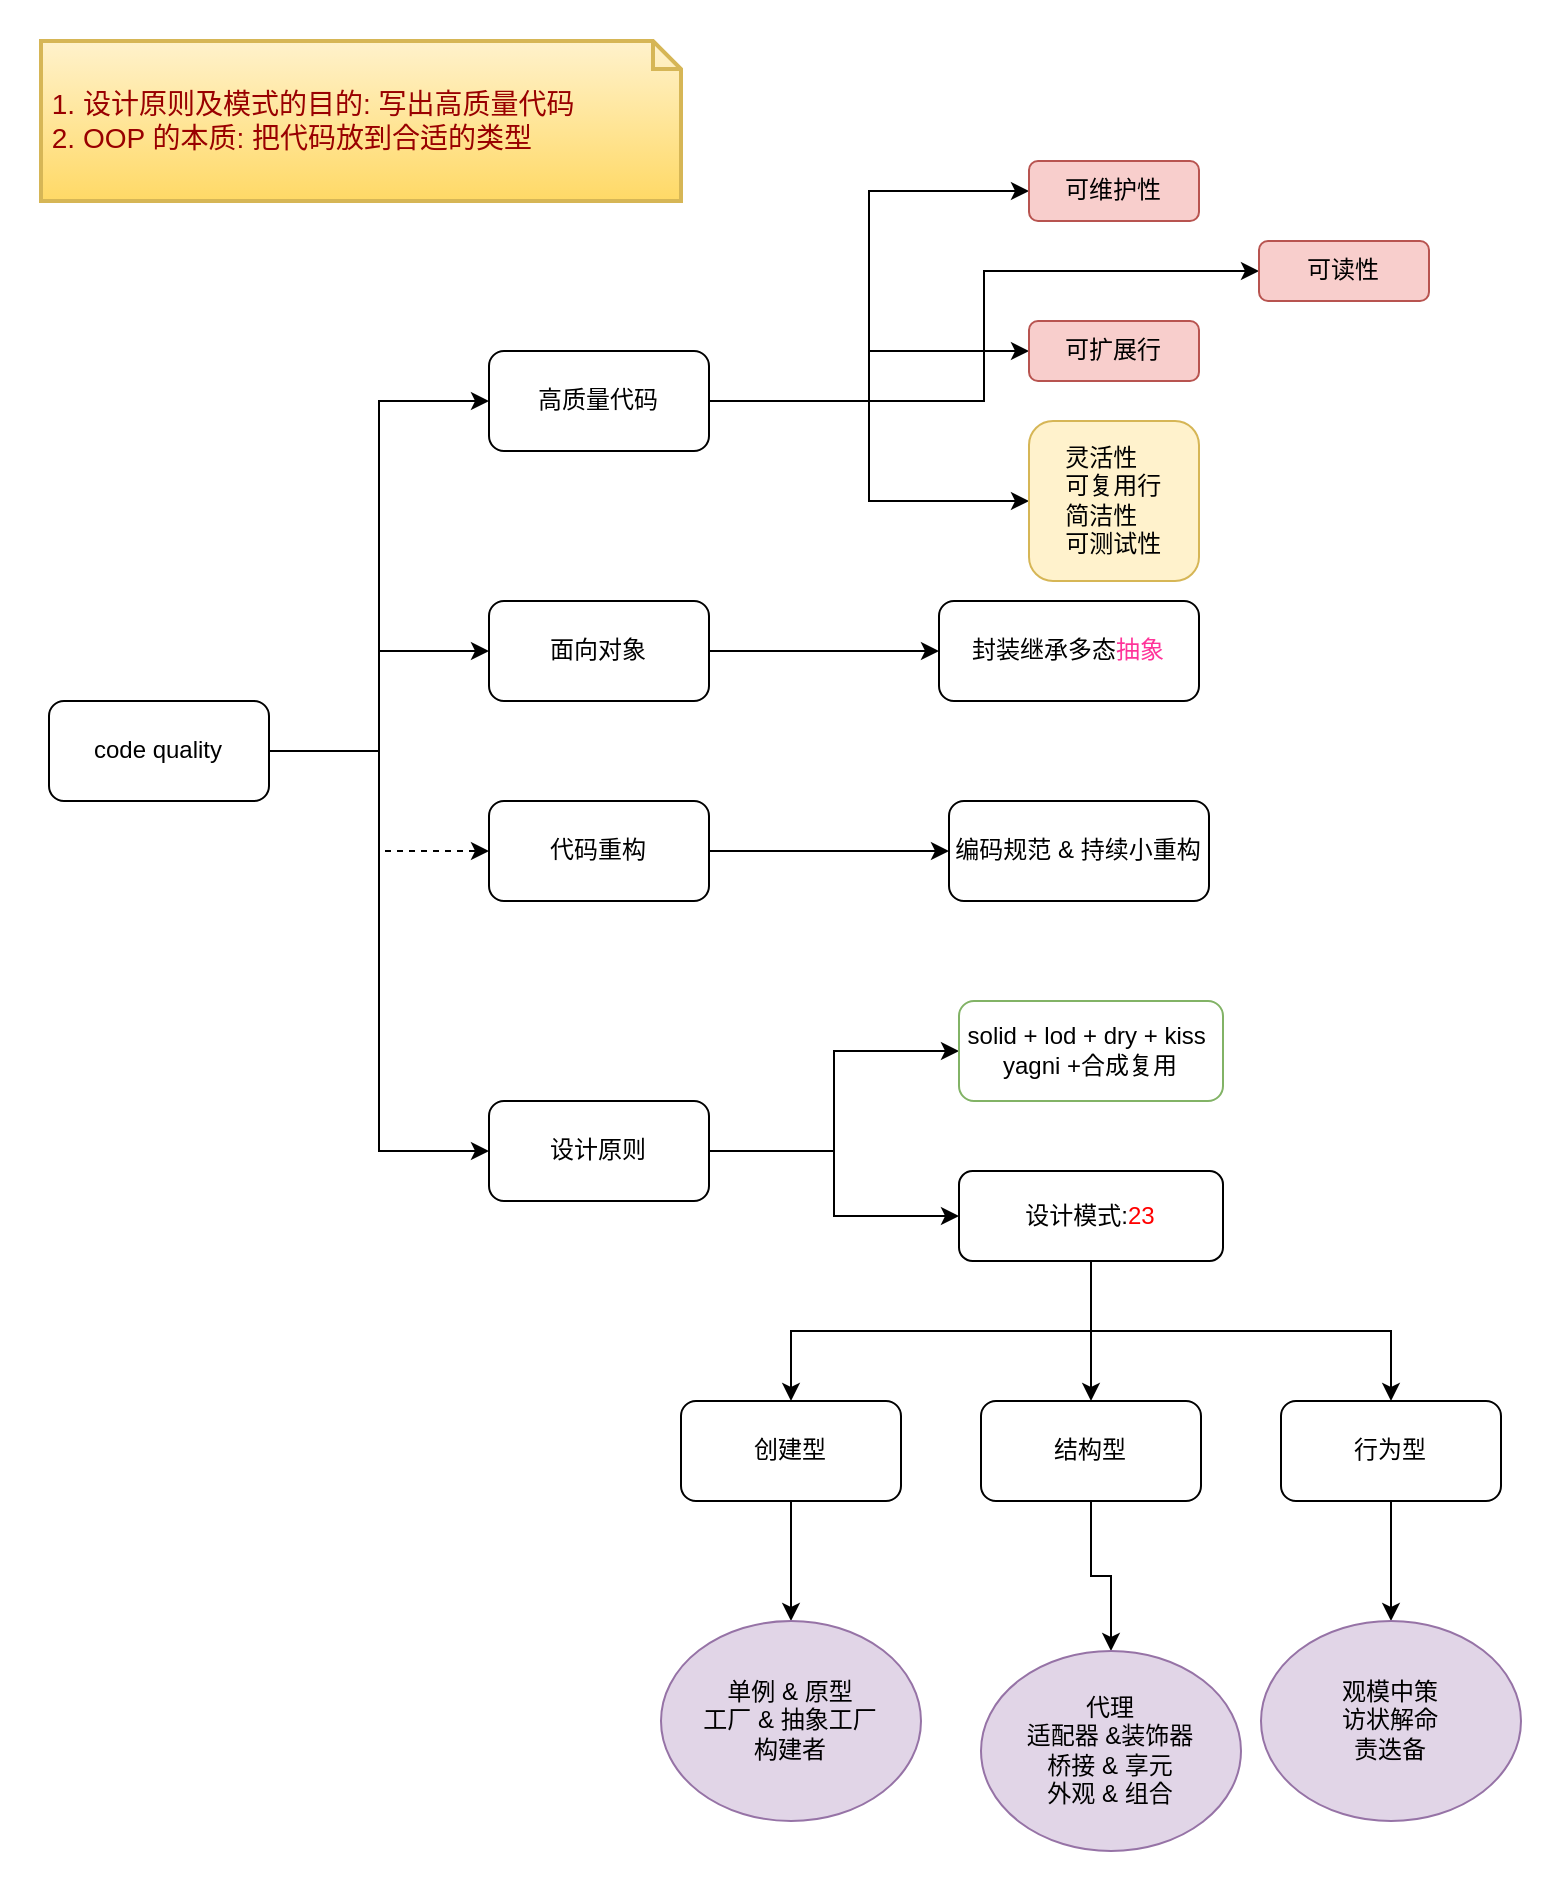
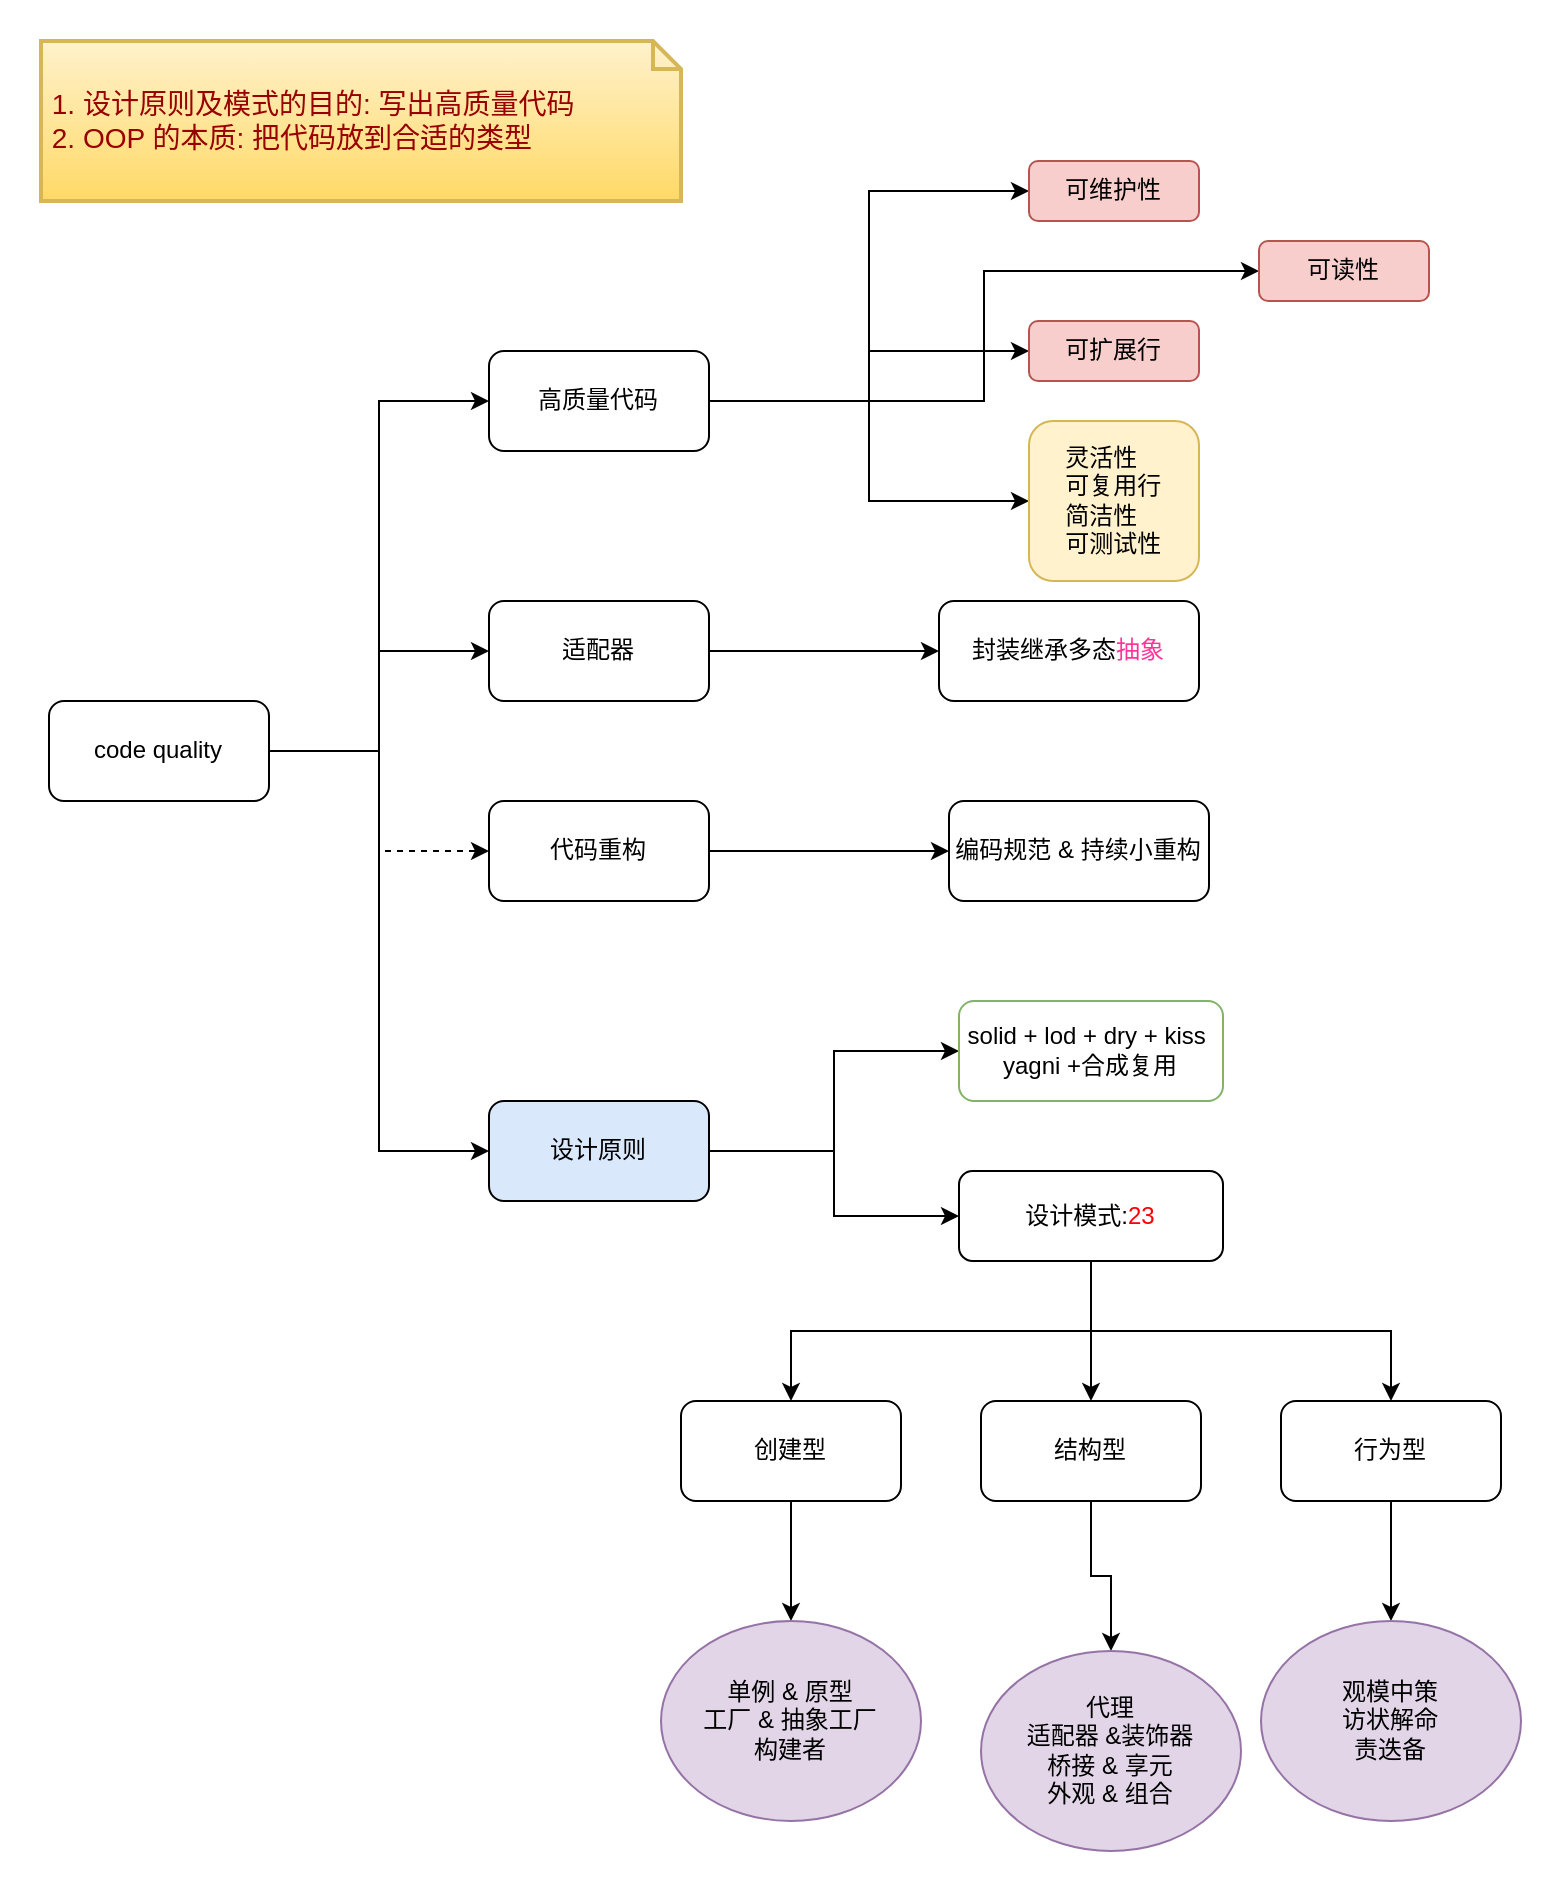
node "面向对象": label "面向对象" -> "适配器"
node "设计原则": fillcolor #ffffff -> #dae8fc
